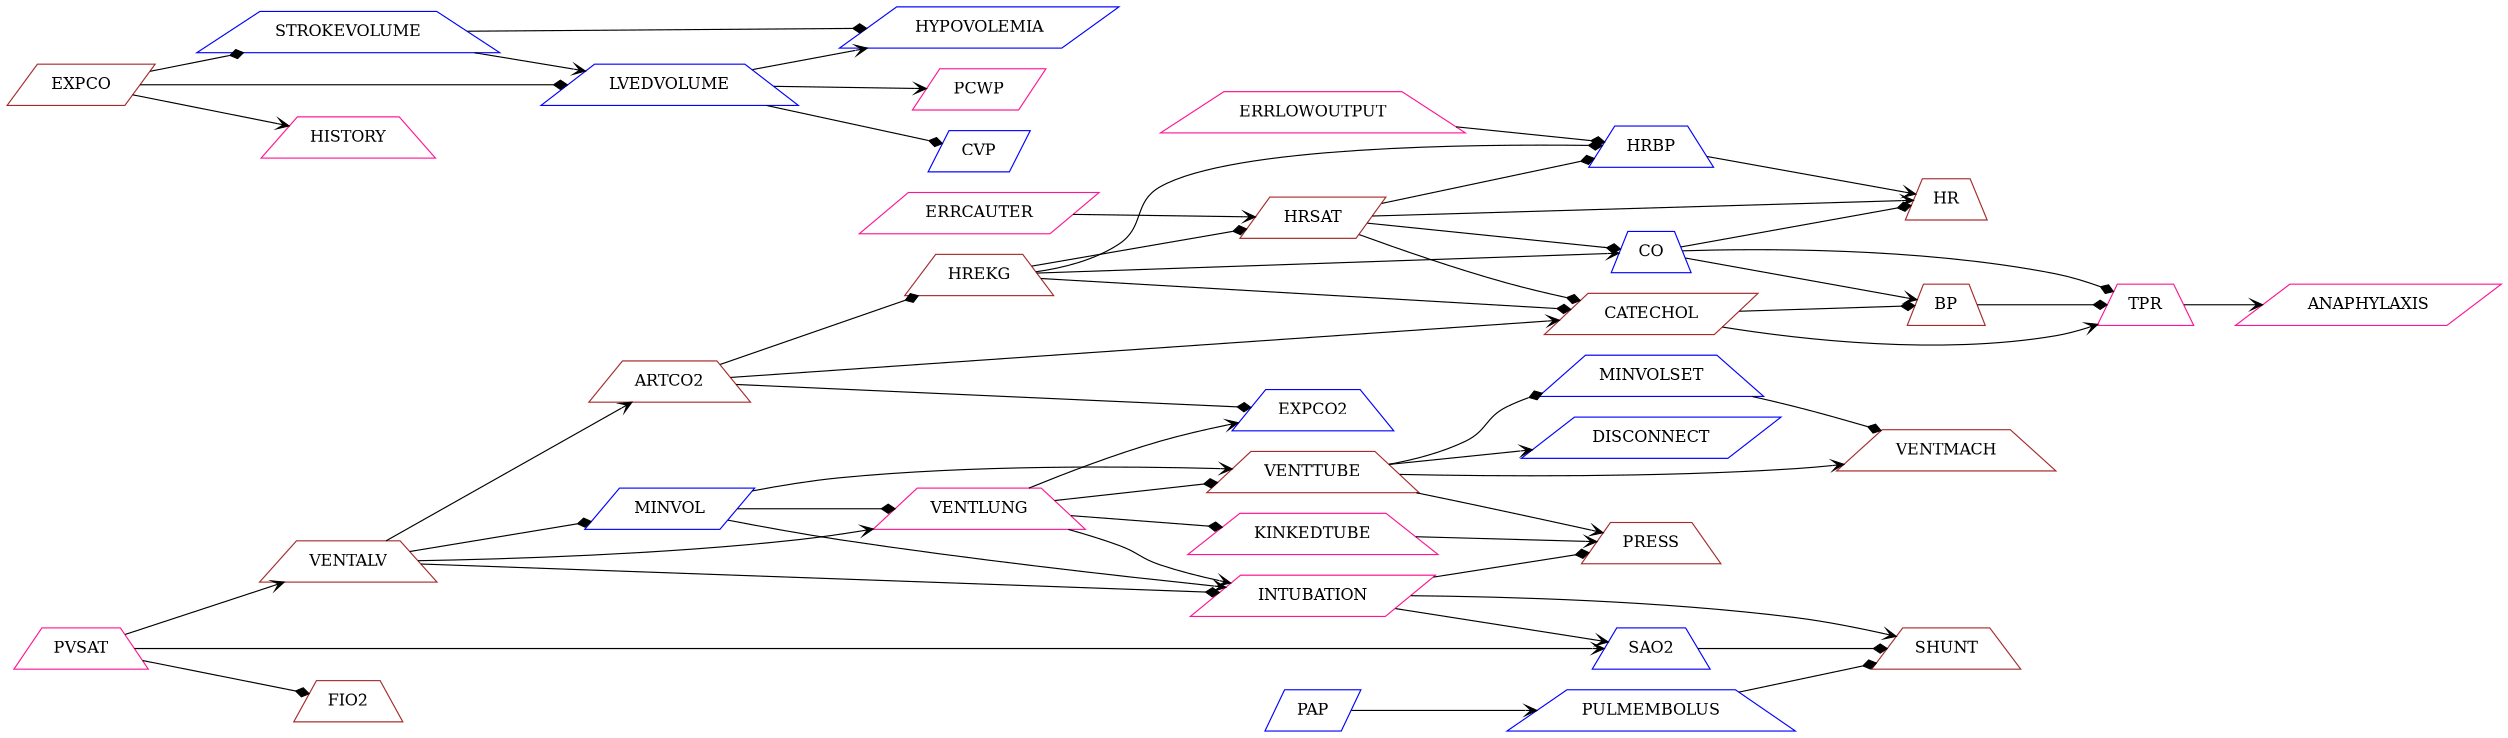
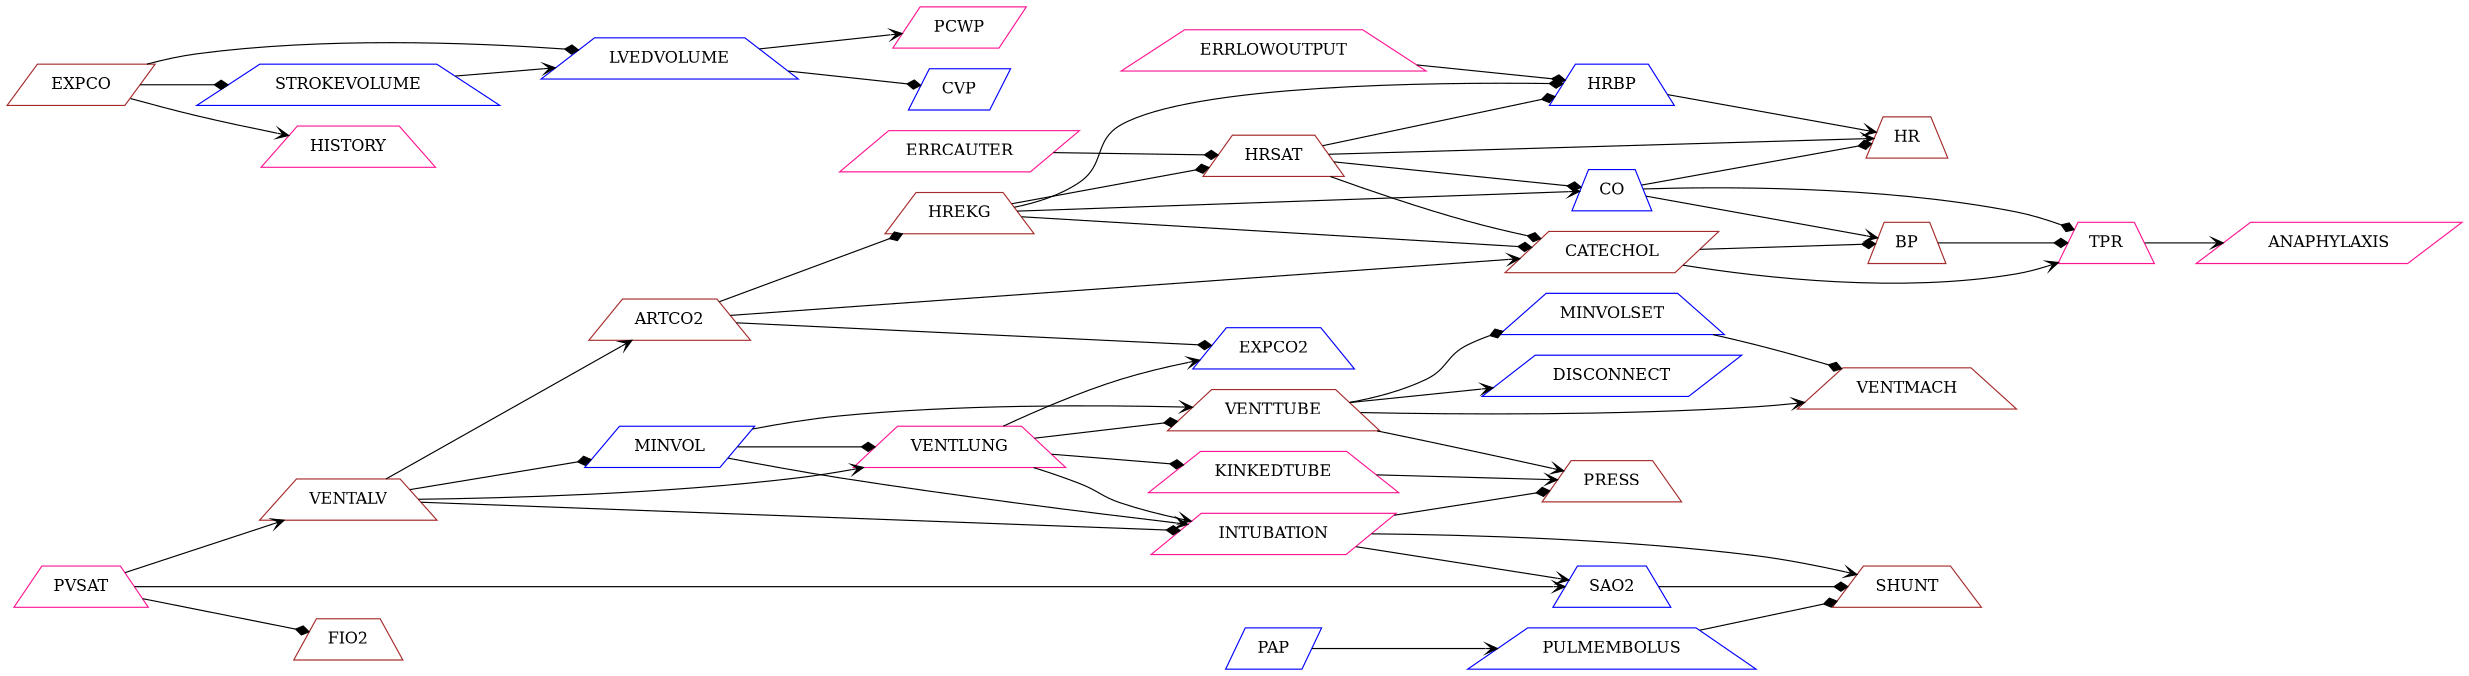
node "HYPOVOLEMIA": removed
edge "ERRCAUTER" -> "HRSAT": arrowhead vee -> diamond
node "HRSAT": shape parallelogram -> trapezium
